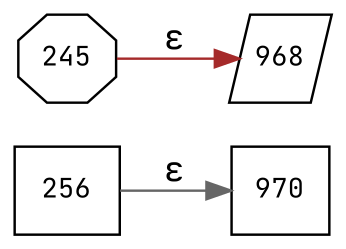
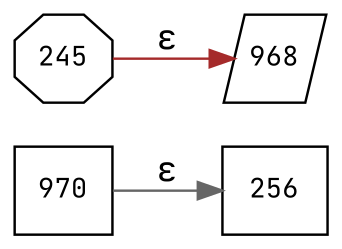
edge "256" -> "970": reversed
